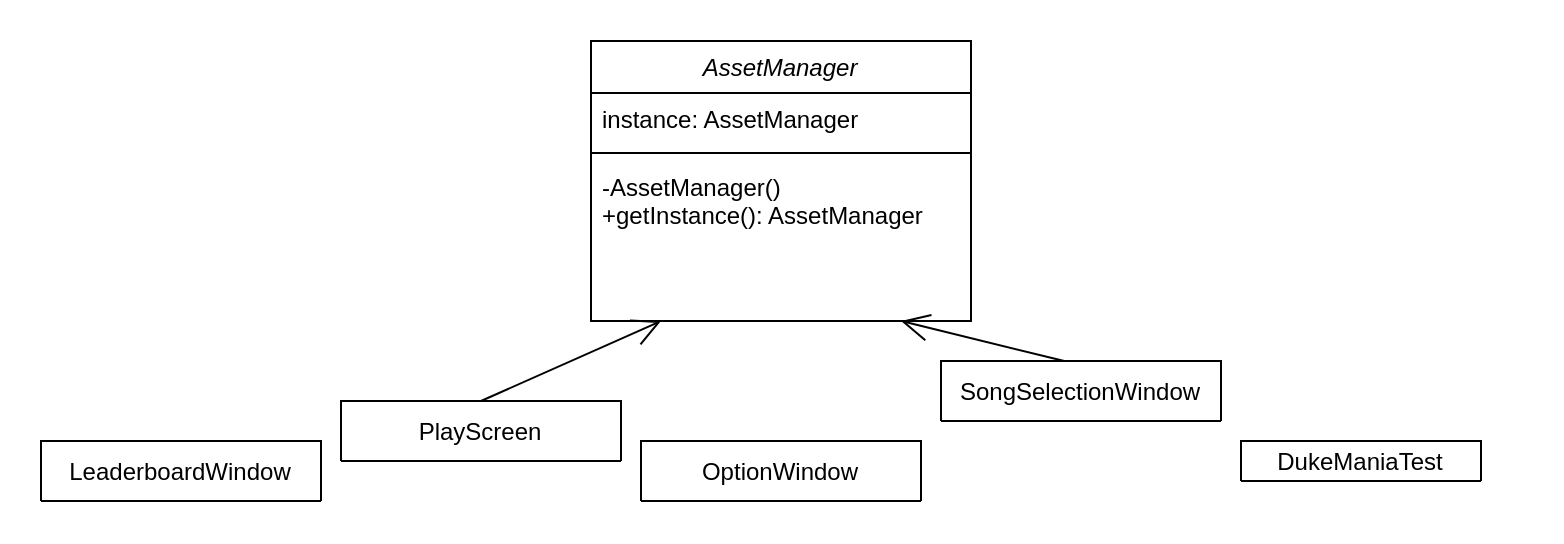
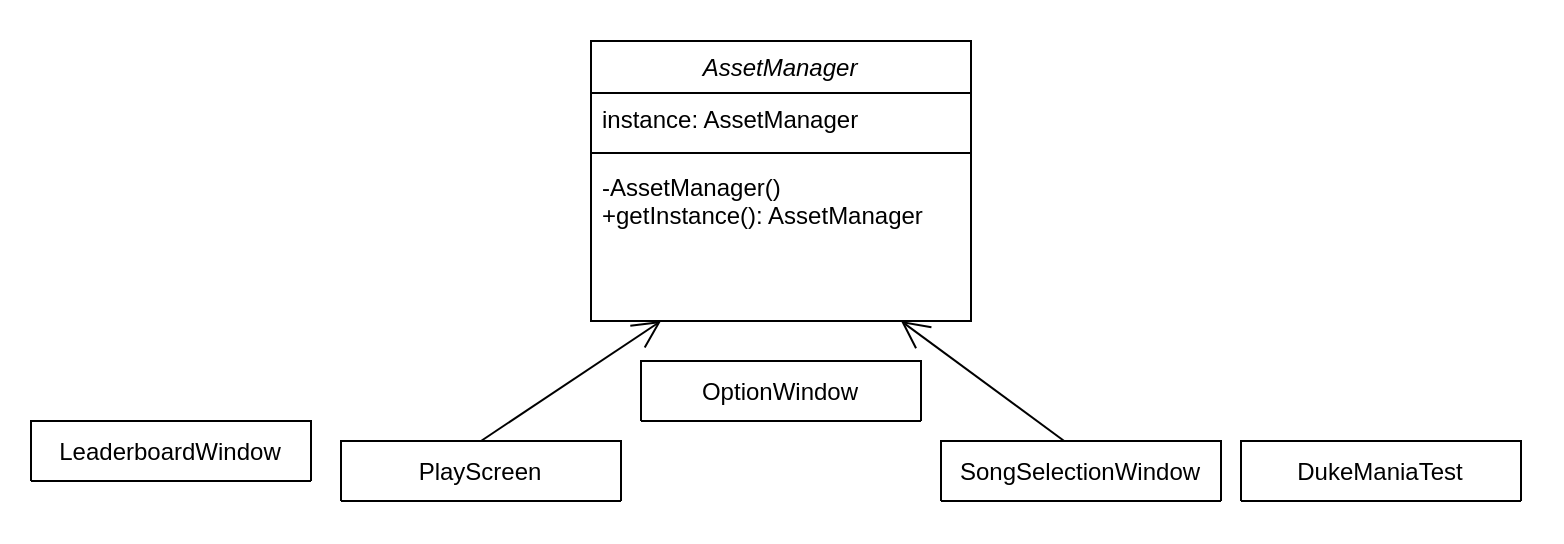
node "SongSelectionWindow": moved (1081, 391) -> (1081, 471)
node "PlayScreen": moved (481, 431) -> (481, 471)
node "DukeManiaTest": size 240x40 -> 280x60
node "LeaderboardWindow": moved (181, 471) -> (171, 451)
node "OptionWindow": moved (781, 471) -> (781, 391)
